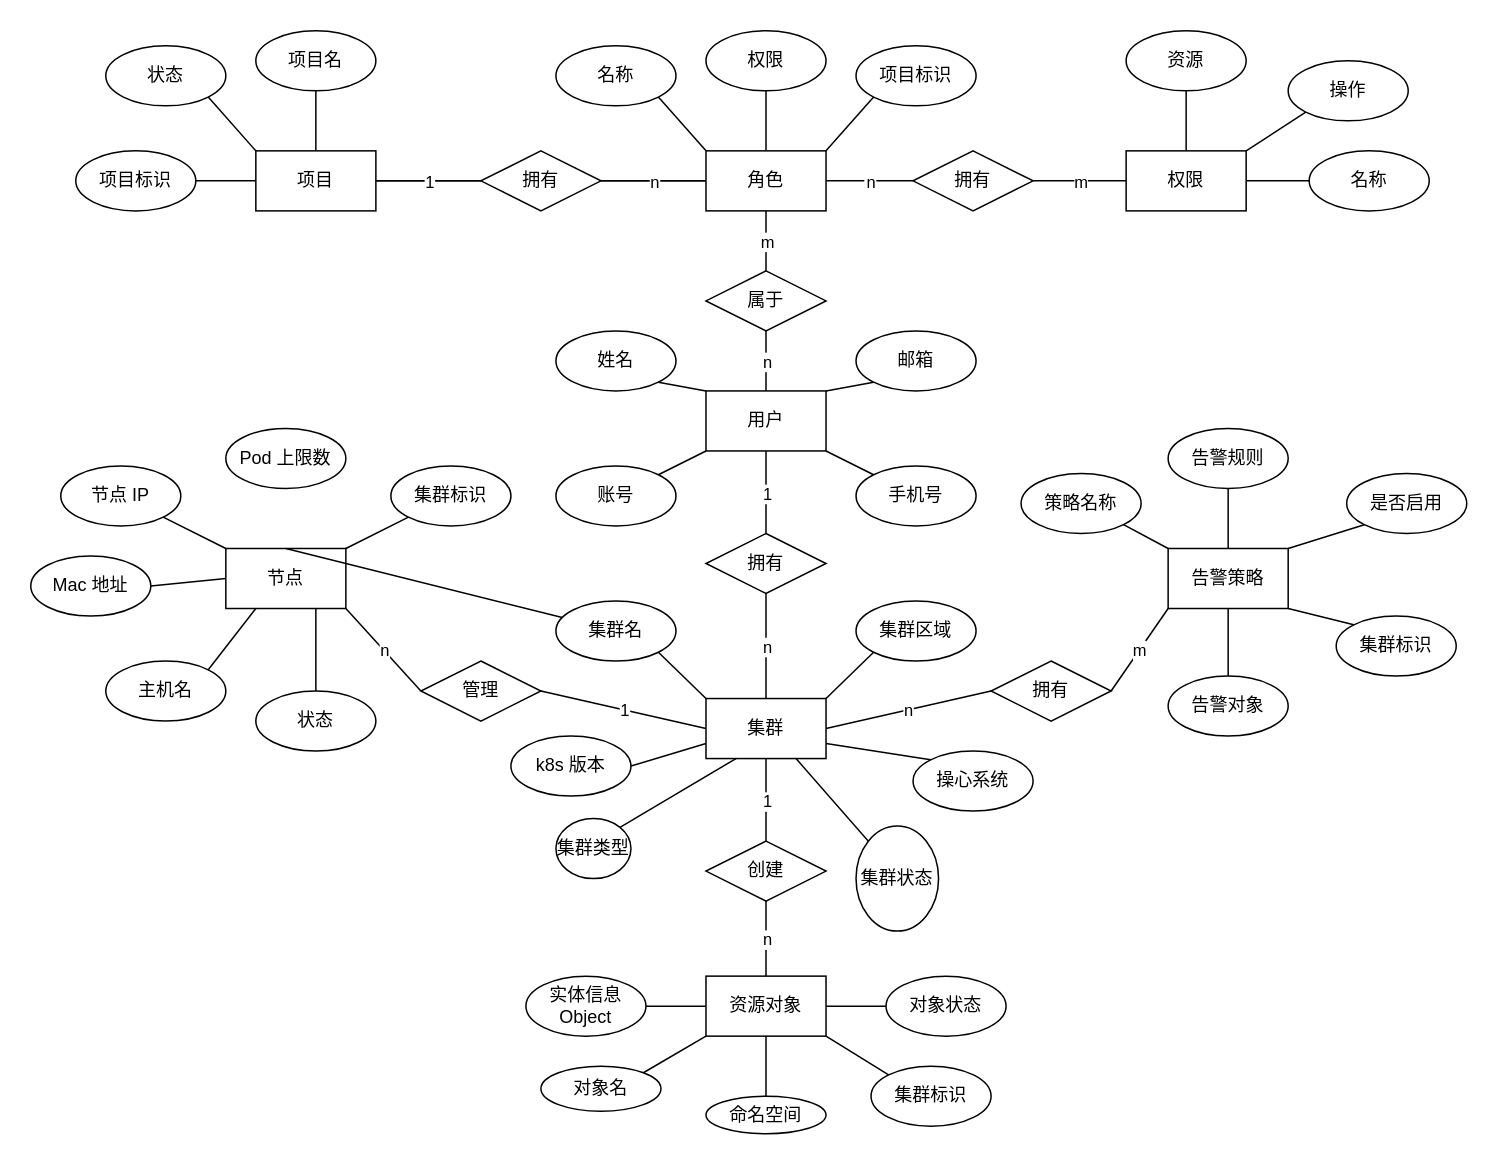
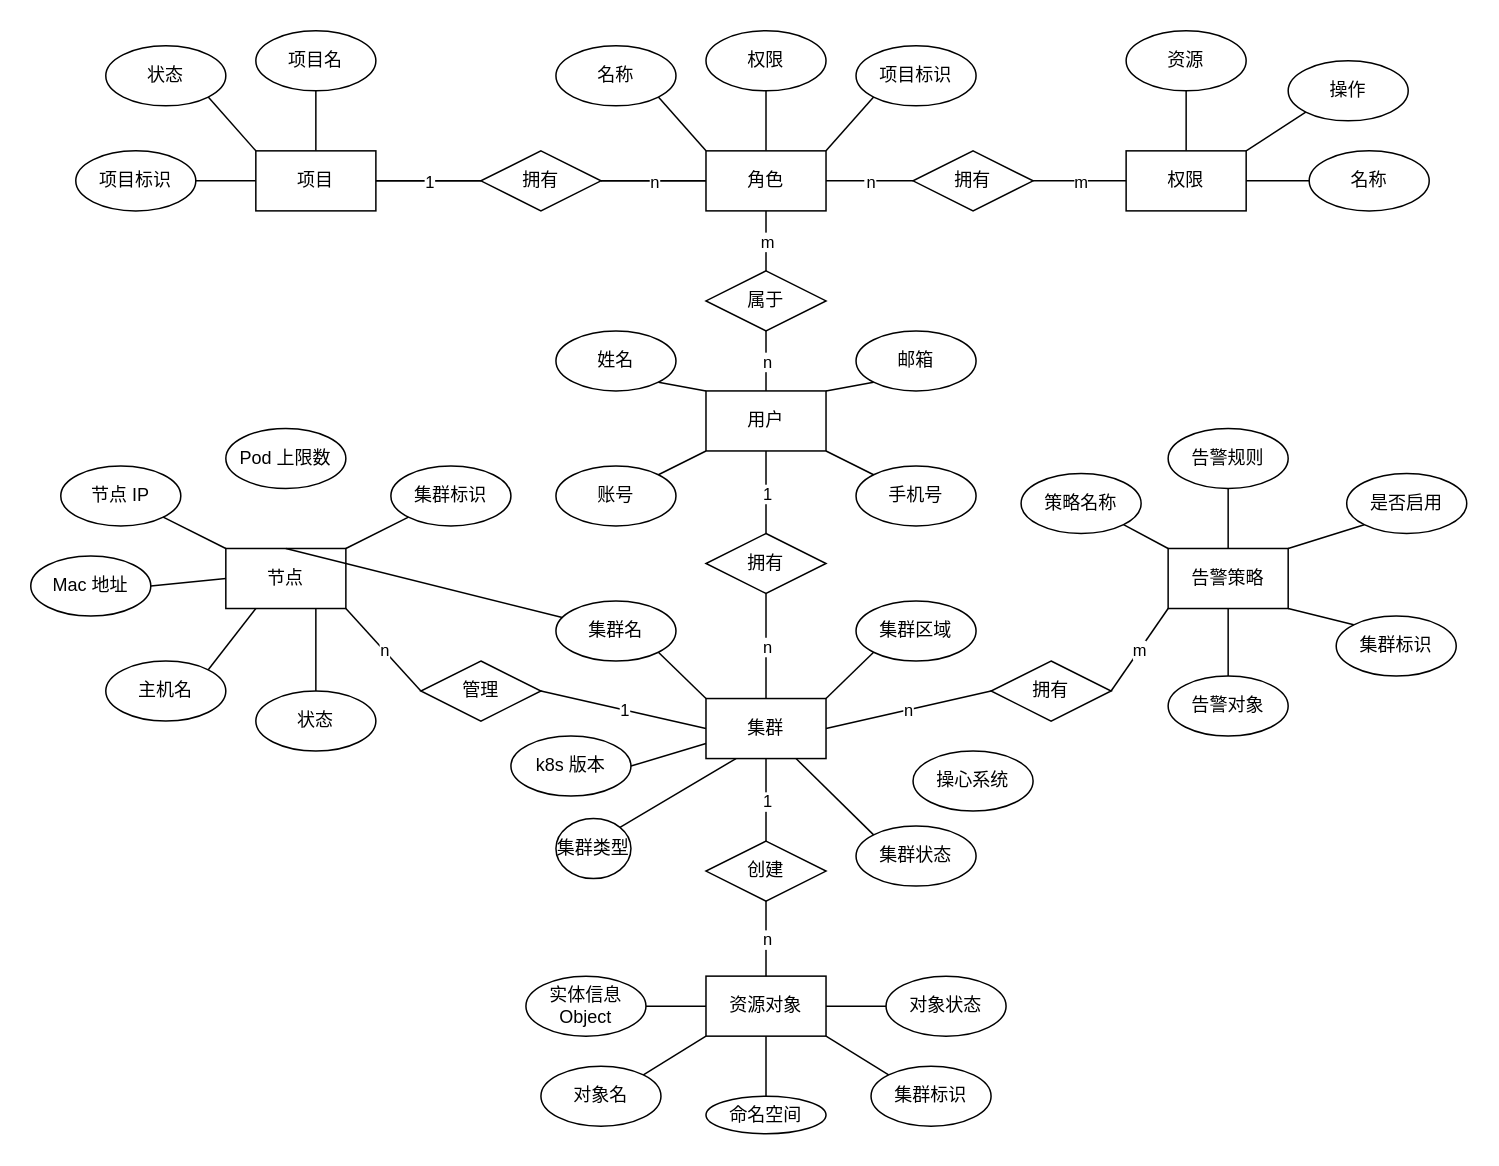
edge "集群" -- "操心系统": removed
node "集群状态": size 83x105 -> 120x60
node "对象名": size 120x45 -> 120x60
